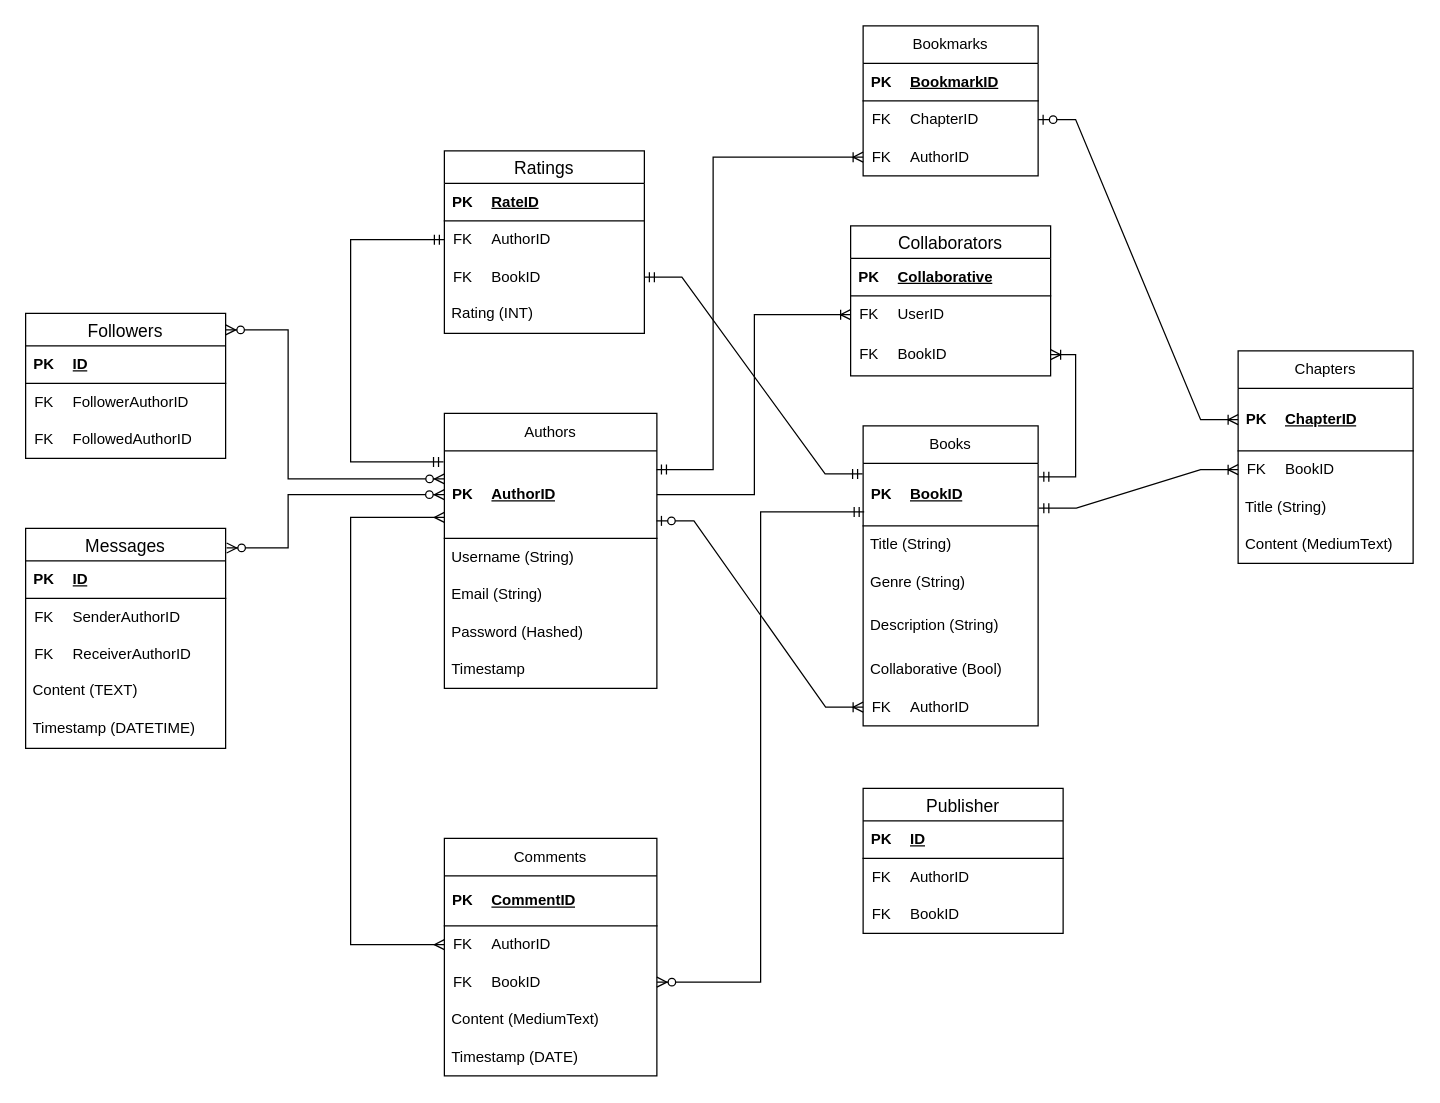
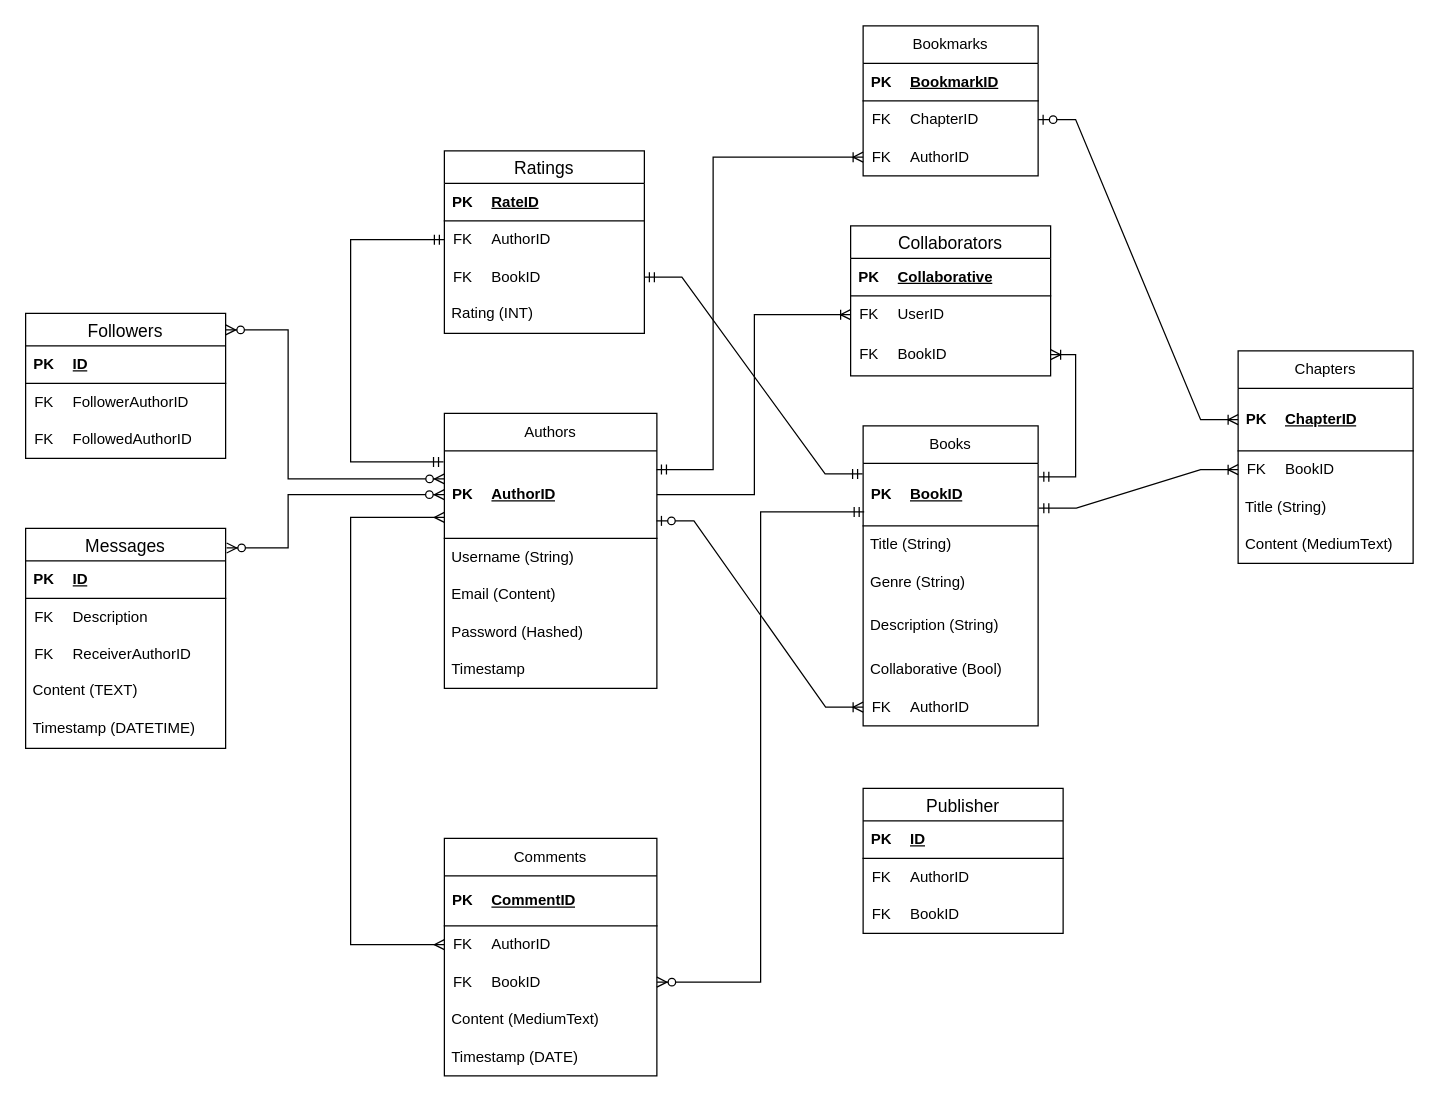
node "Email (String)": label "Email (String)" -> "Email (Content)"
node "SenderAuthorID": label "SenderAuthorID" -> "Description"
